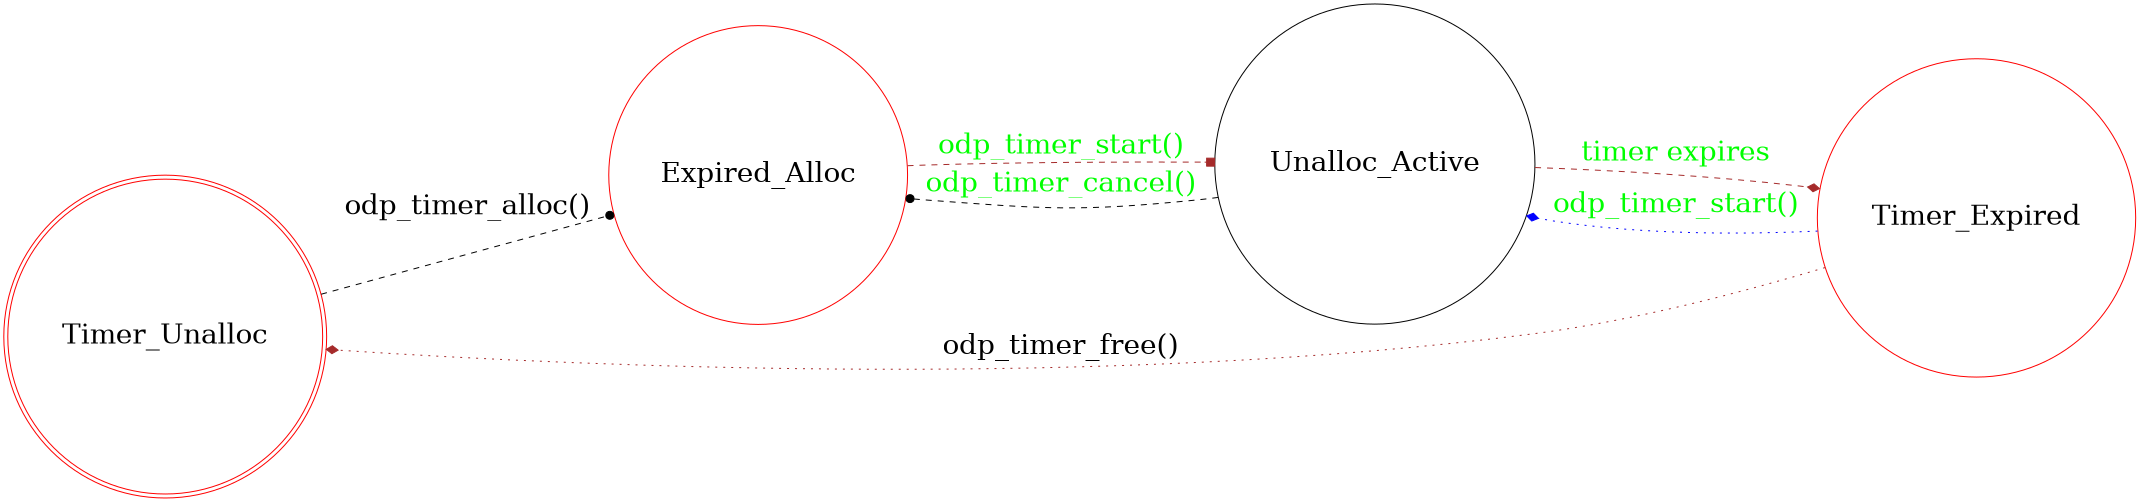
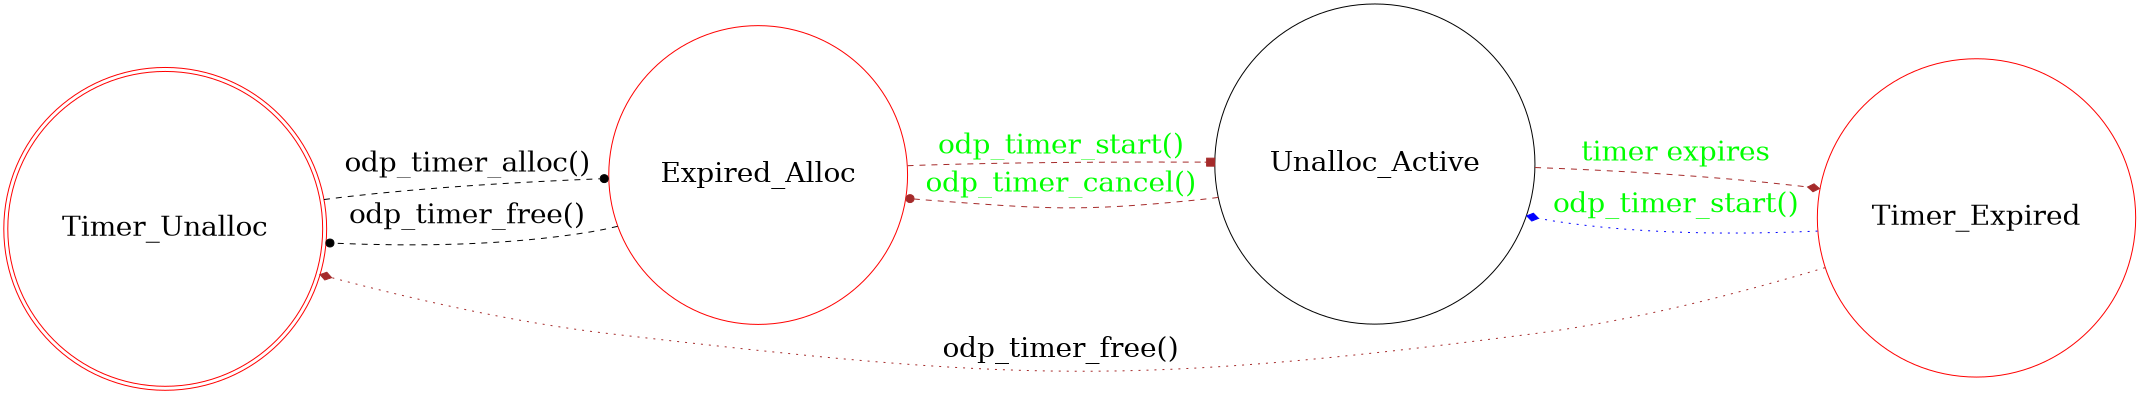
edge "Unalloc_Active" -> "Expired_Alloc": color black -> brown
edge "Expired_Alloc" -> "Timer_Unalloc": added, label "odp_timer_free()"
